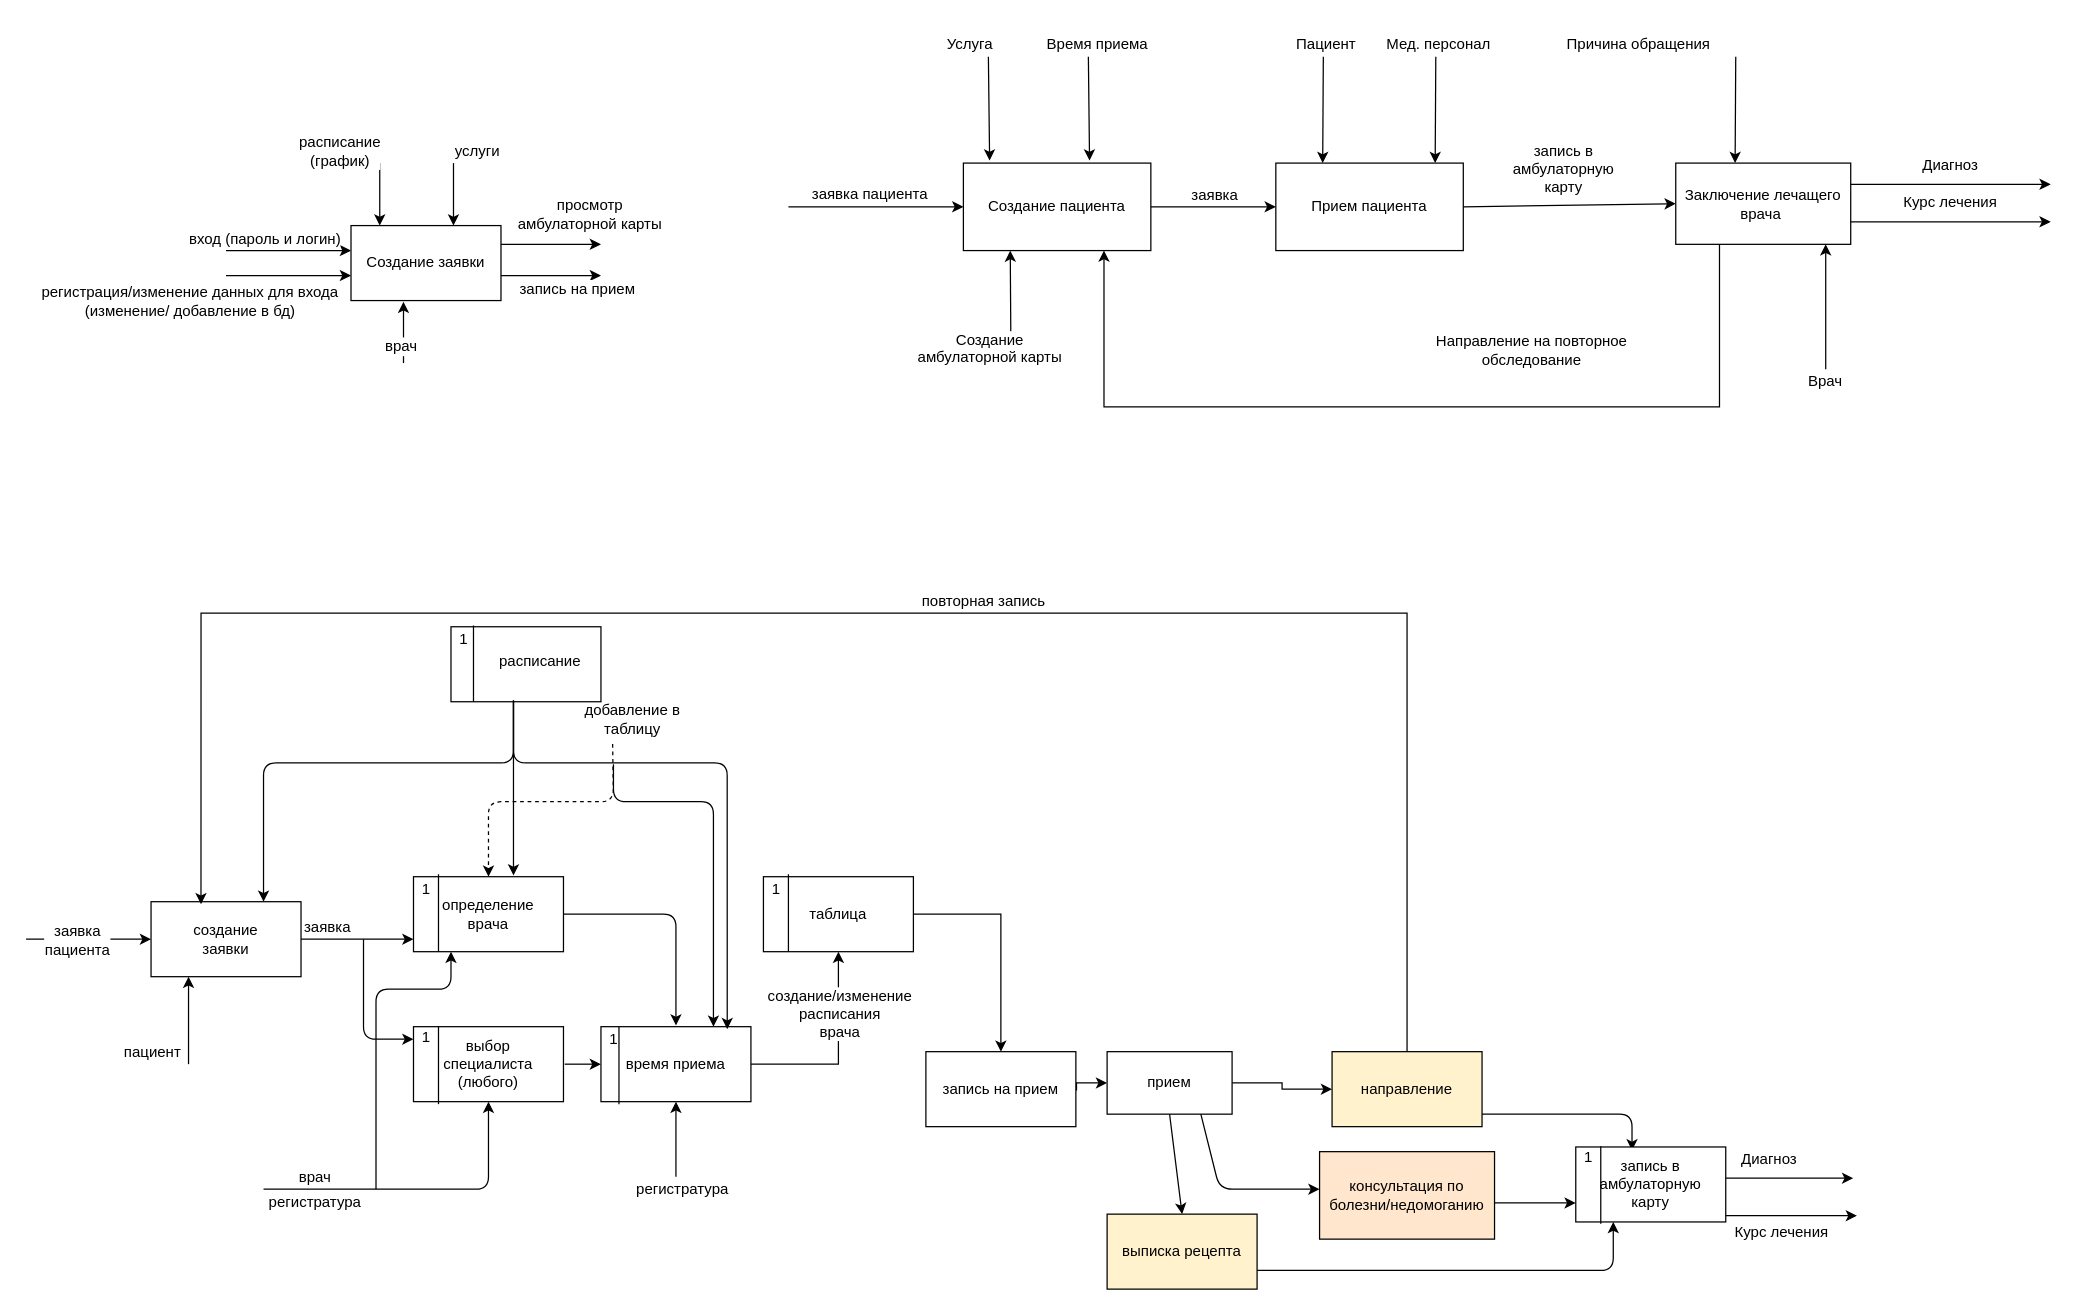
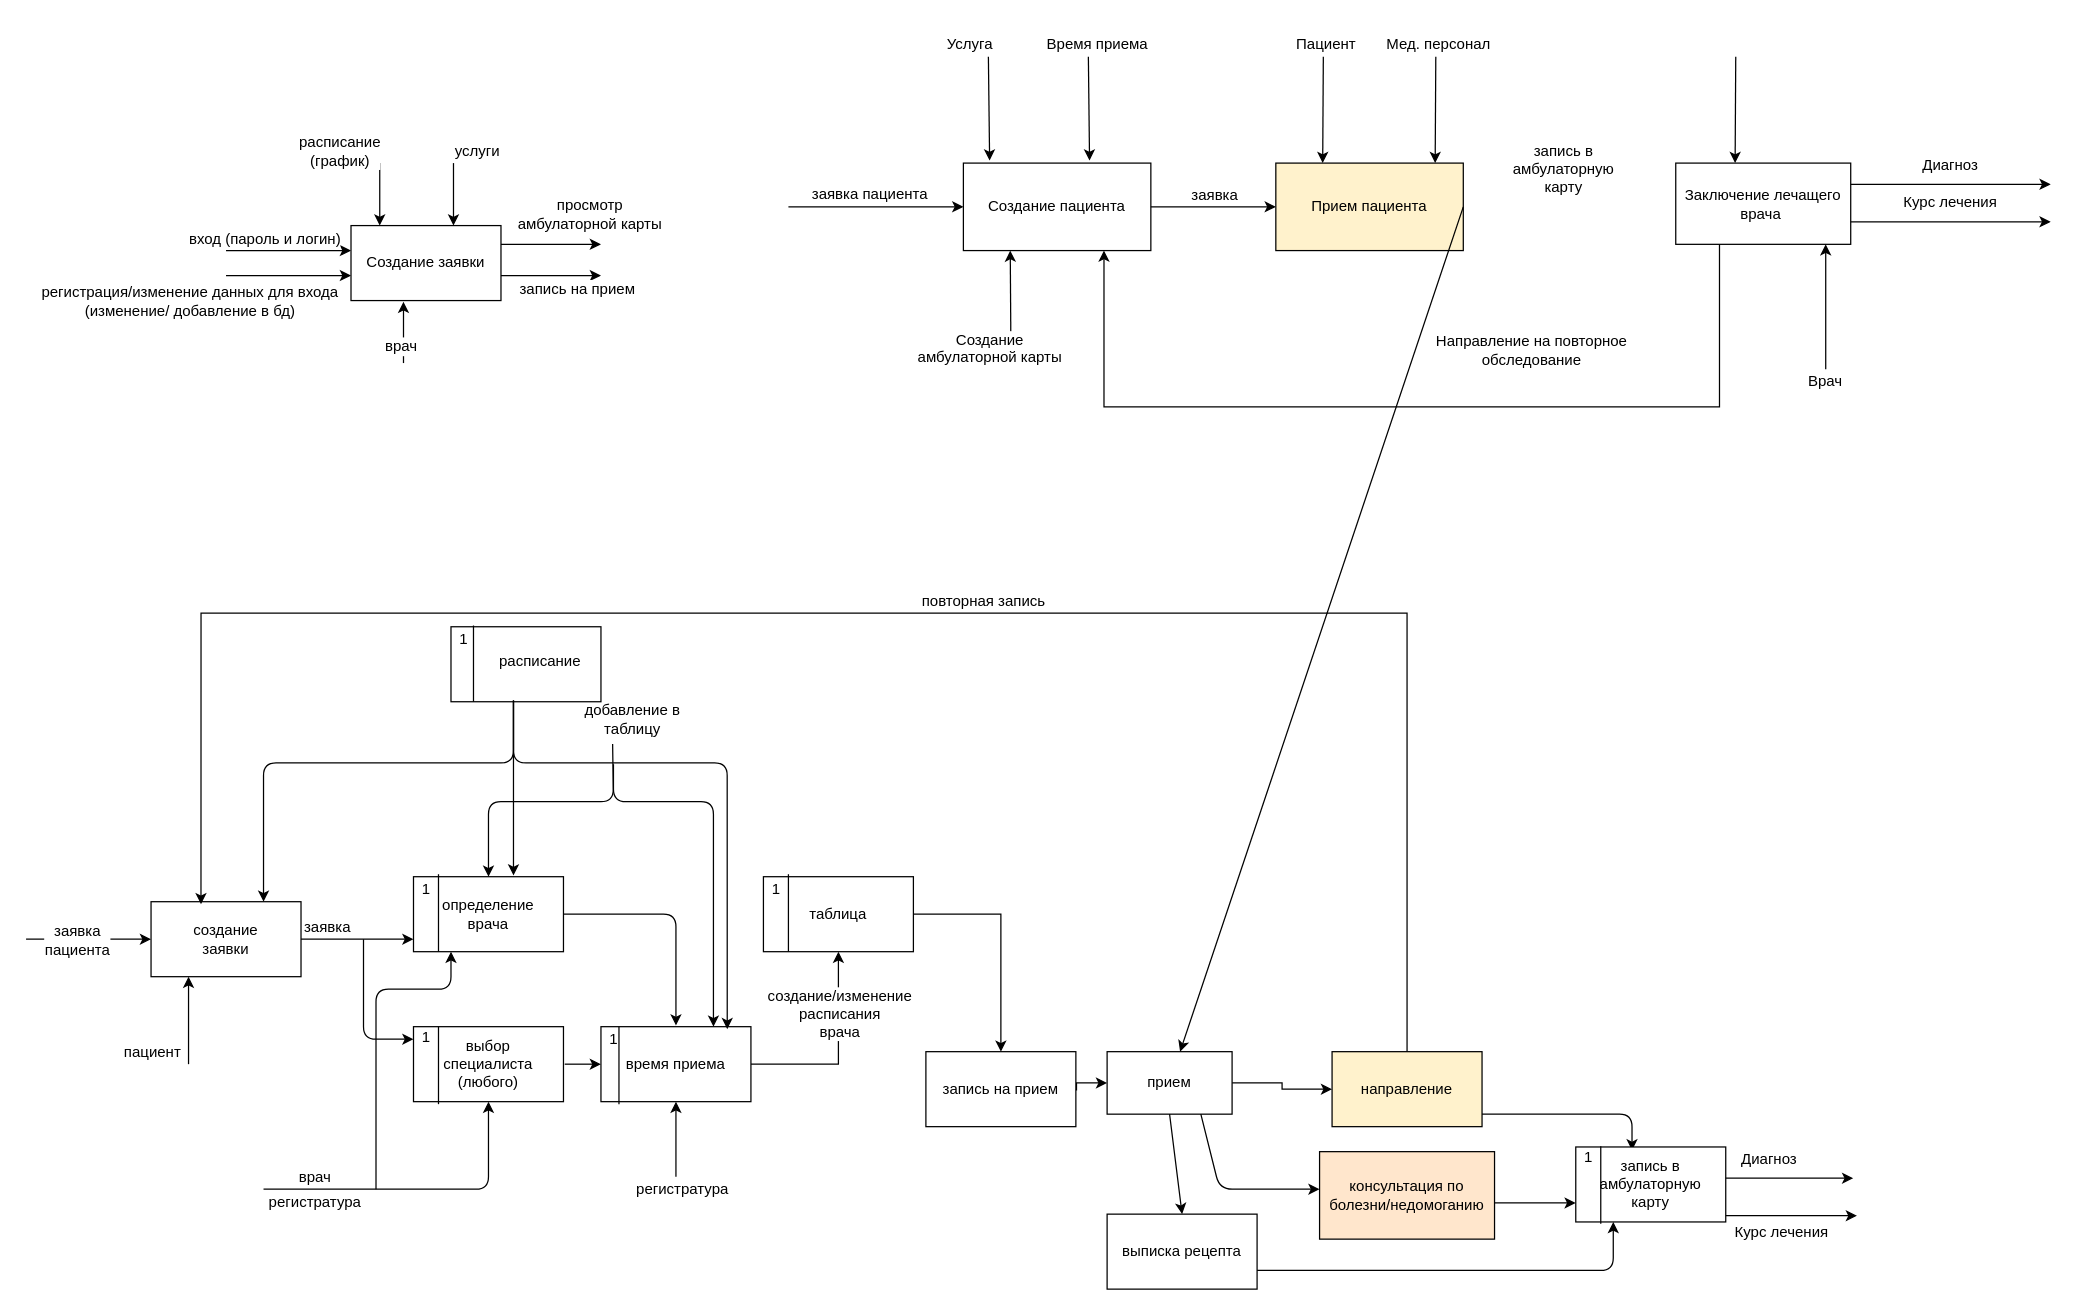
node "Причина обращения": removed
edge "Прием пациента" -> "Заключение лечащего врача": now "Прием пациента" -> "прием"
node "Прием пациента": fillcolor #ffffff -> #fff2cc
edge "добавление в таблицу" -> "определение врача": style dashed -> solid
node "выписка рецепта": fillcolor #fff2cc -> #ffffff
